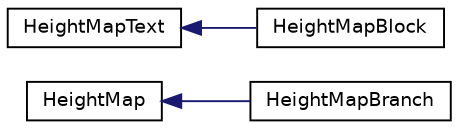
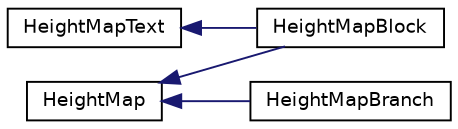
edge "HeightMapBlock" -> "HeightMap": added
